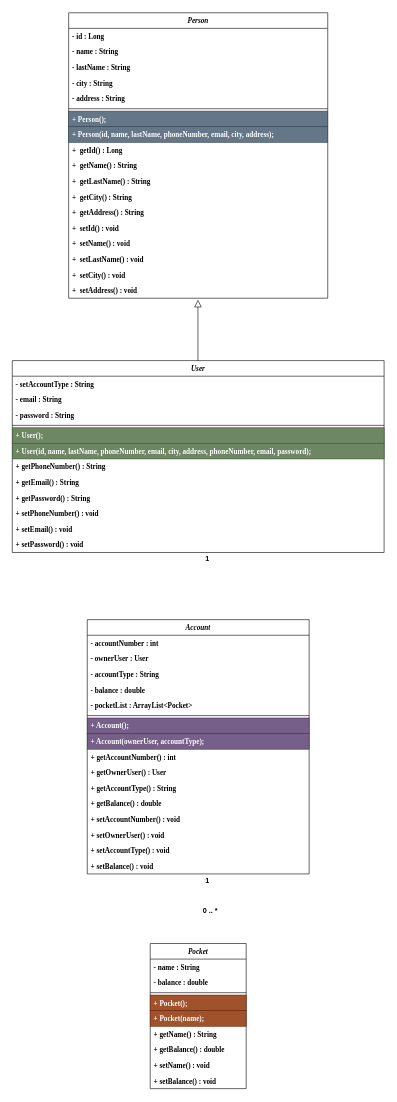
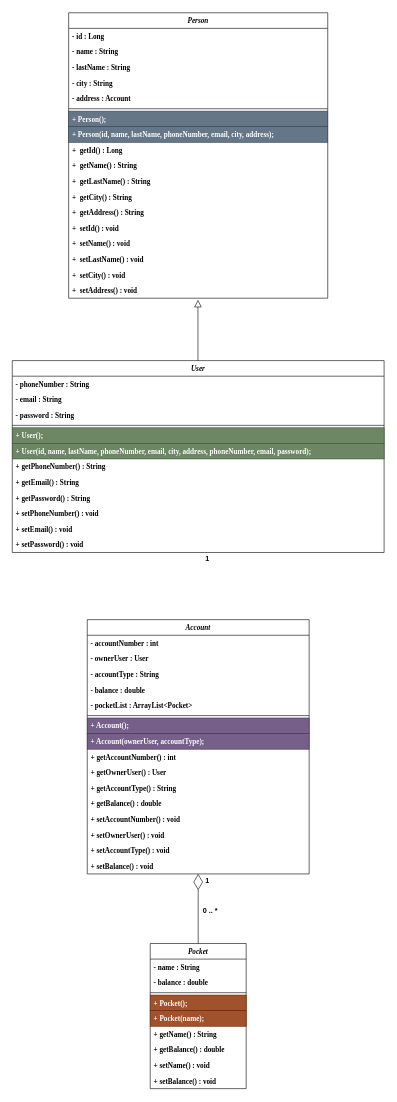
node "- address : String": label "- address : String" -> "- address : Account"
node "- setAccountType : String": label "- setAccountType : String" -> "- phoneNumber : String"
edge "Pocket" -> "Account": added
